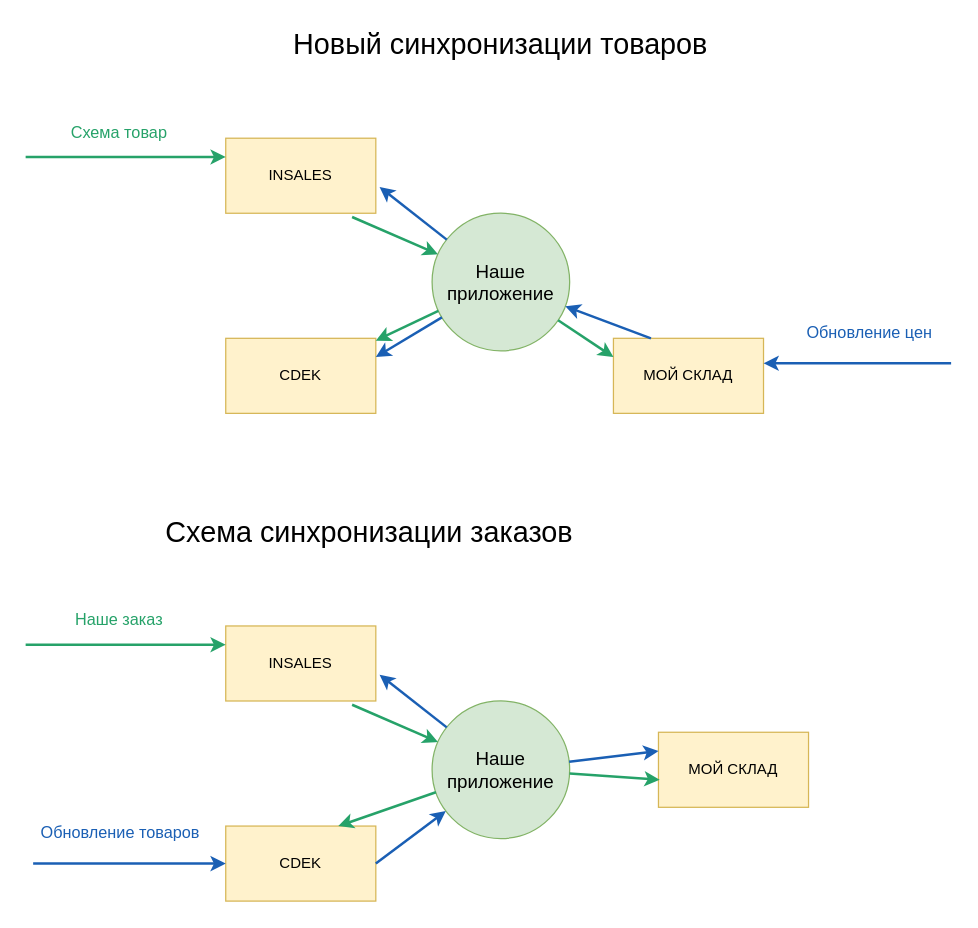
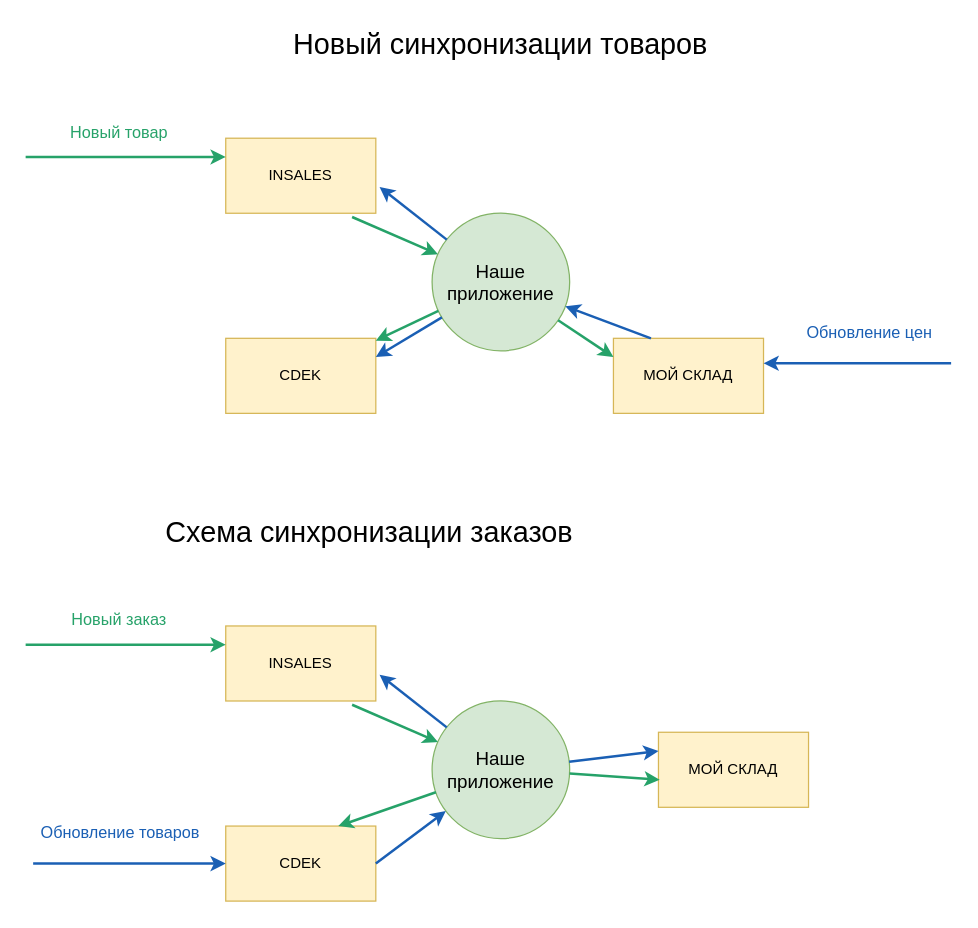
node "Схема товар": label "Схема товар" -> "Новый товар"
node "Наше заказ": label "Наше заказ" -> "Новый заказ"
